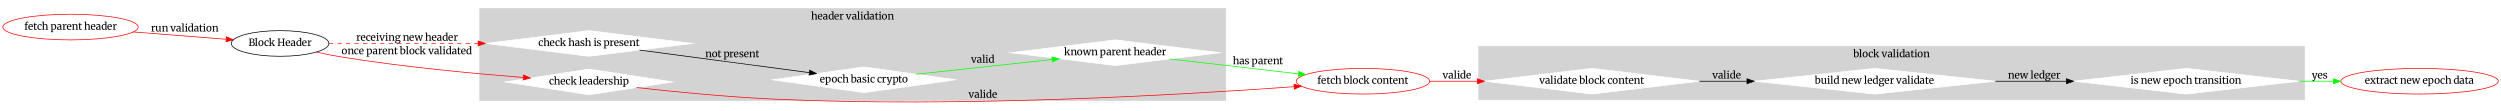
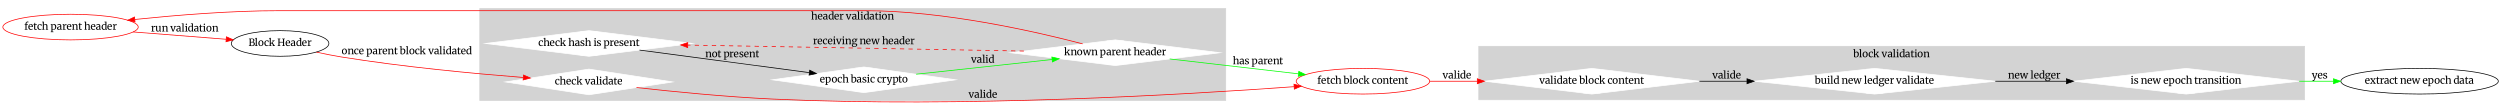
edge "known parent header" -> "fetch parent header": added
edge "Block Header" -> "check hash is present": now "known parent header" -> "check hash is present"
node "extract new epoch data": color red -> black
node "check leadership": label "check leadership" -> "check validate"
